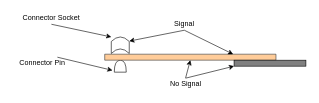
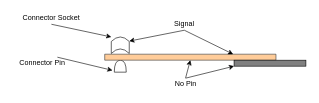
node "No Signal": label "No Signal" -> "No Pin"
